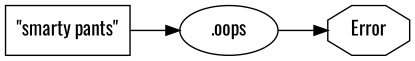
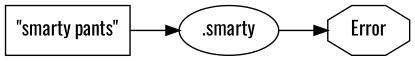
node ".oops": label ".oops" -> ".smarty"
